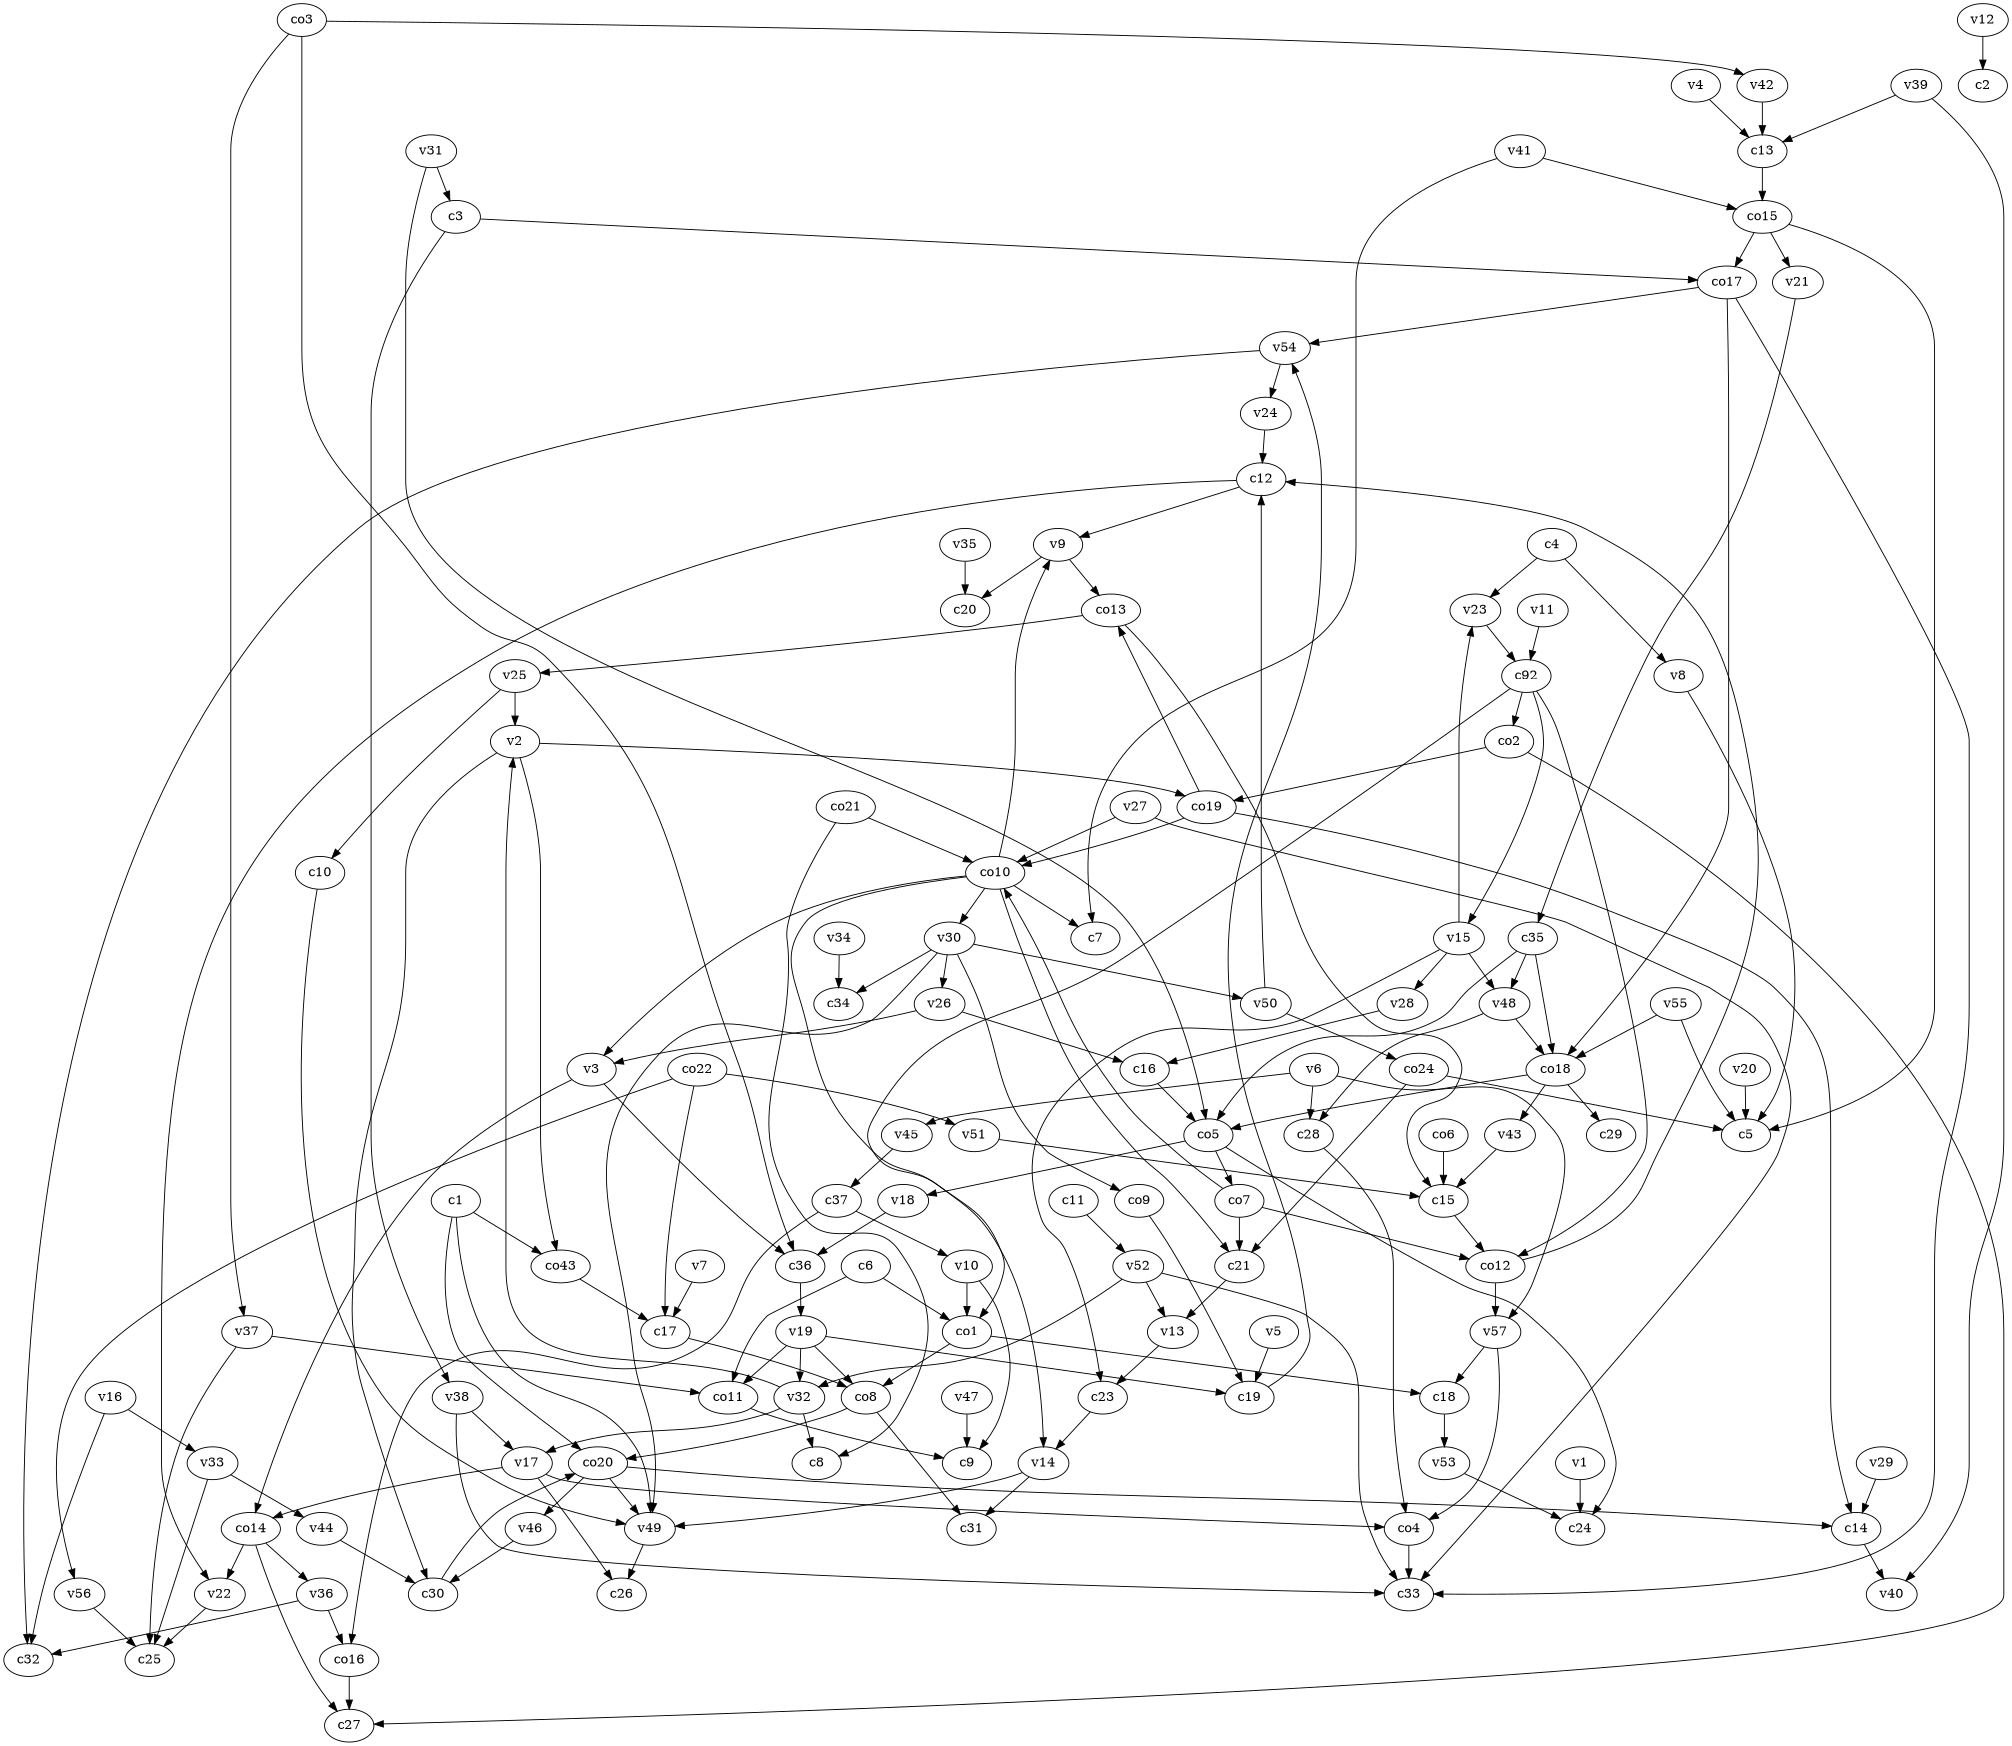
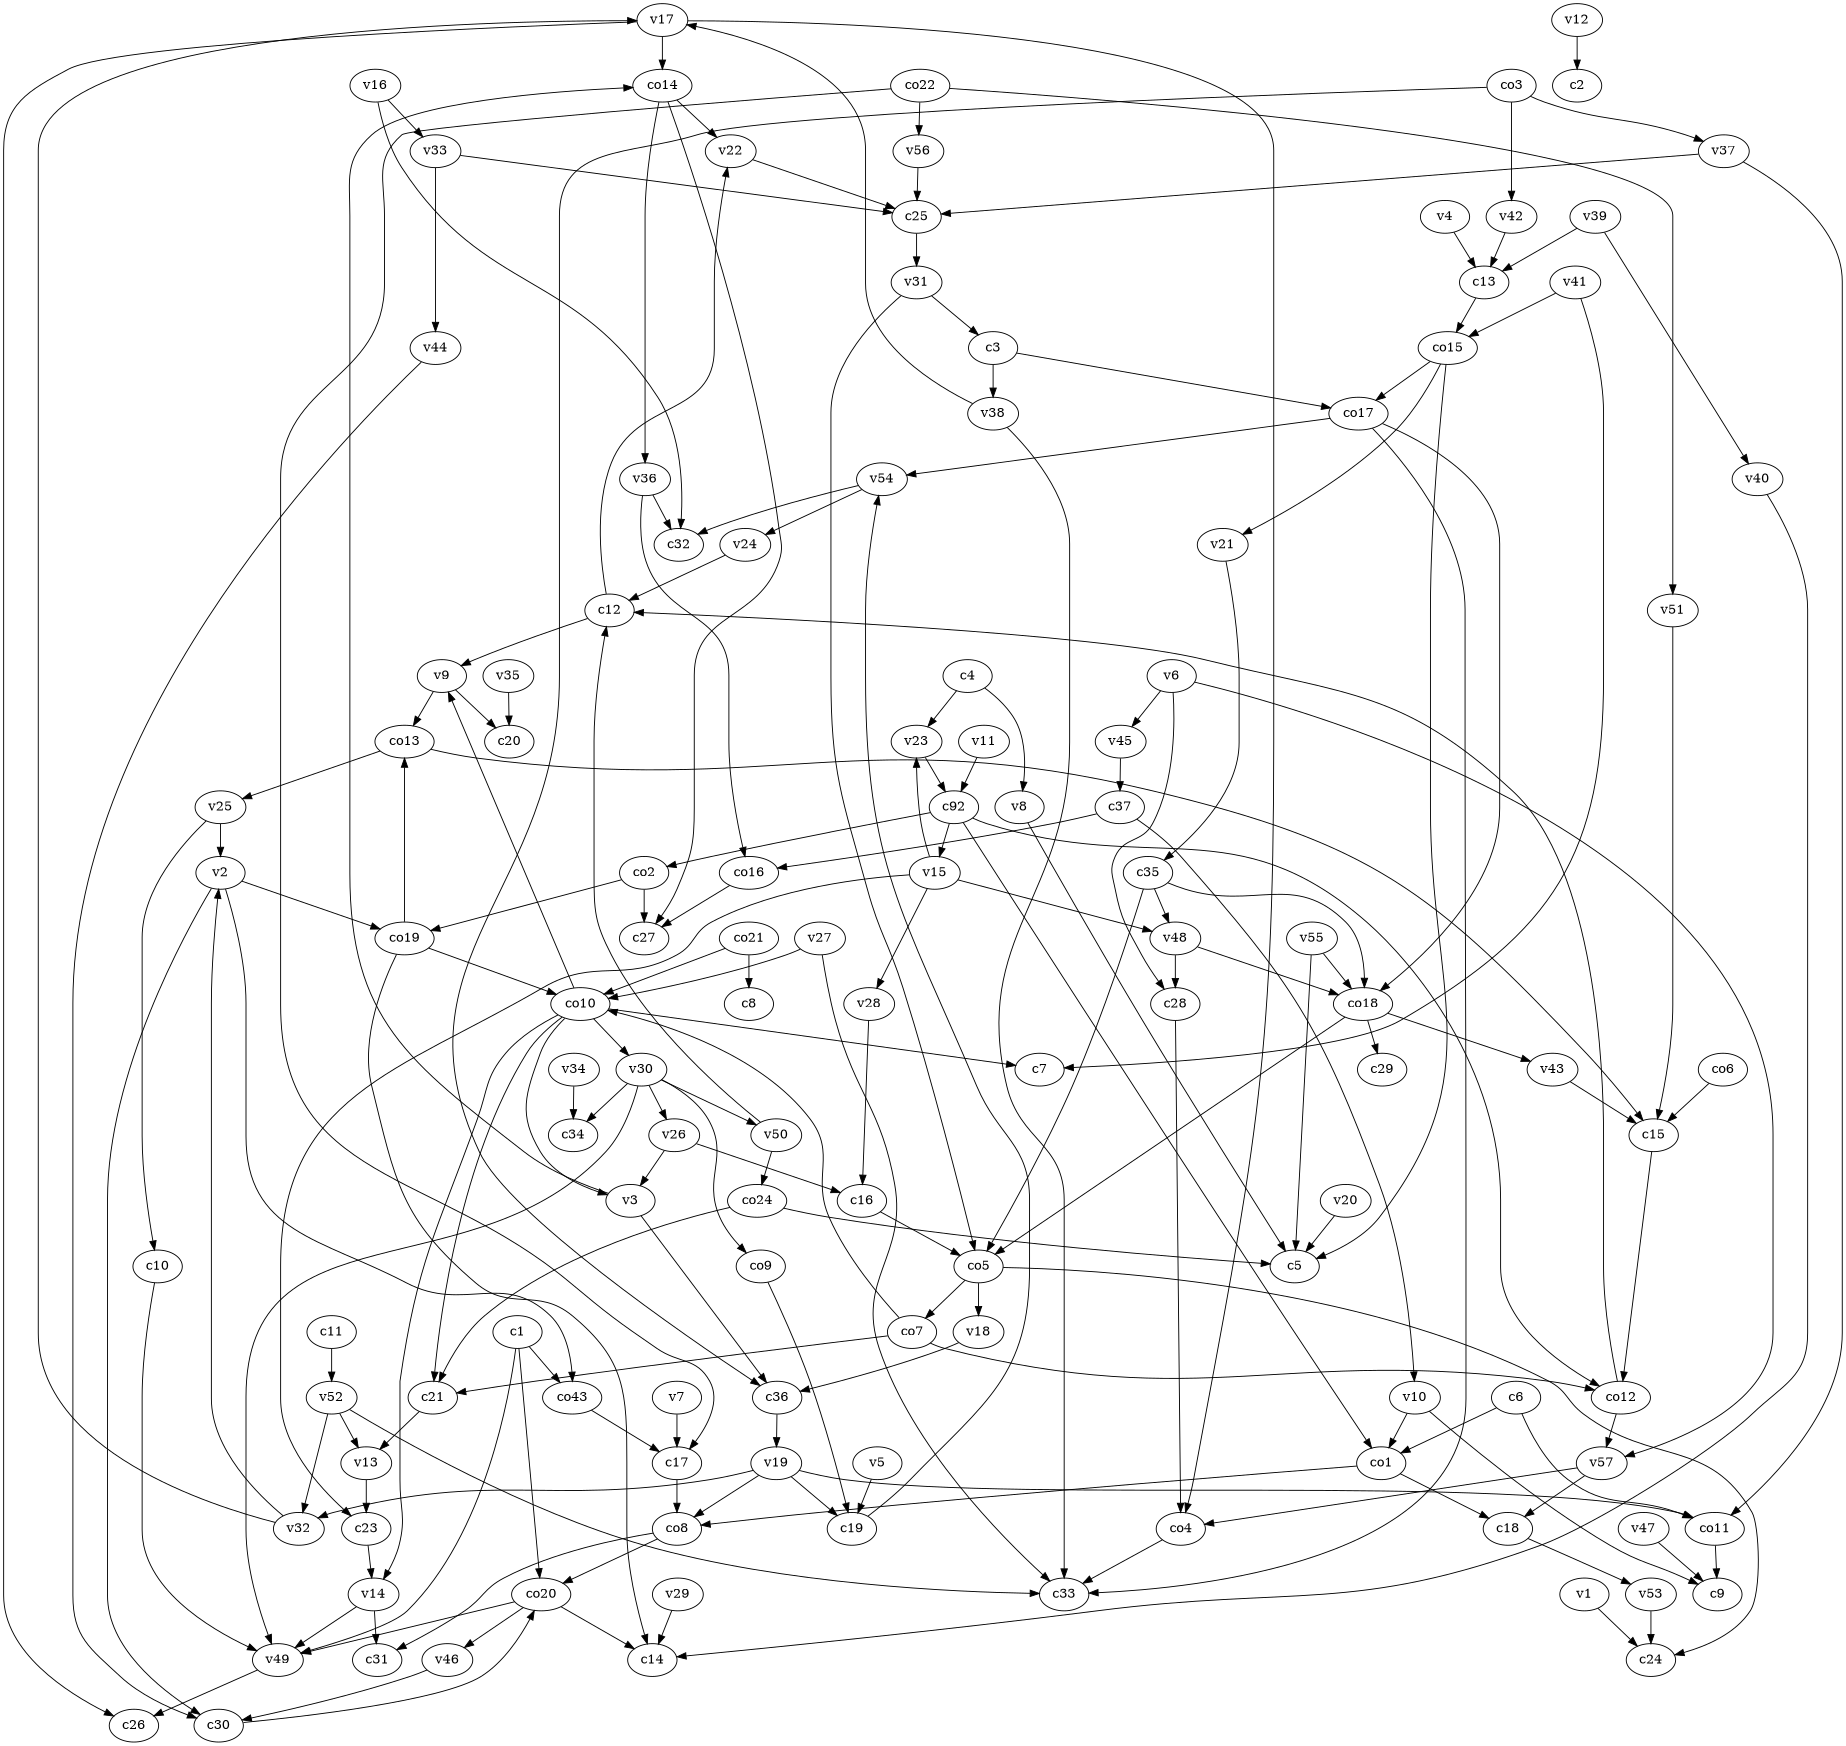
edge "c25" -> "v31": added
edge "v32" -> "c8": removed
edge "c14" -> "v40": reversed
